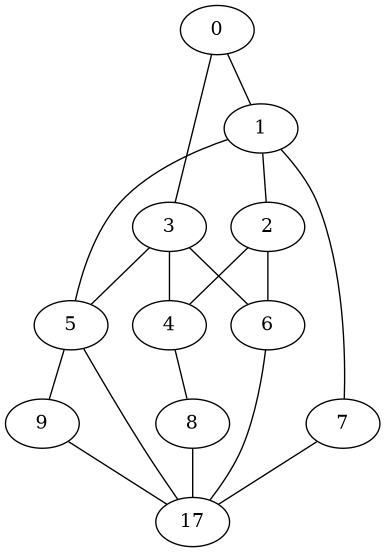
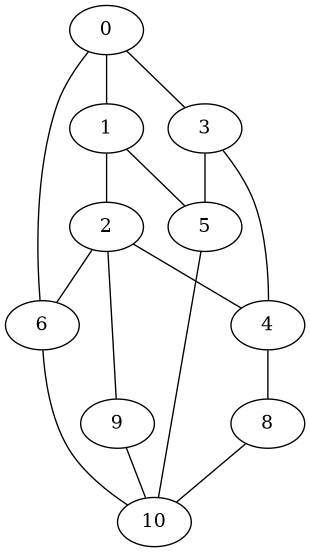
edge "3" -- "6": now "0" -- "6"
edge "5" -- "9": now "2" -- "9"
node "7": removed
node "17": label "17" -> "10"
